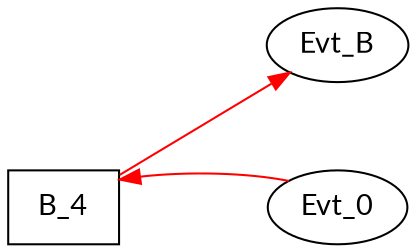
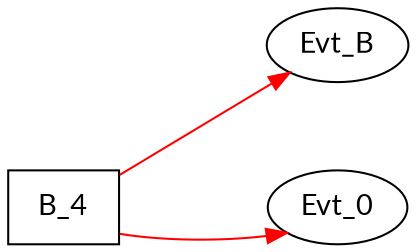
edge "Evt_0" -> "B_4": reversed
